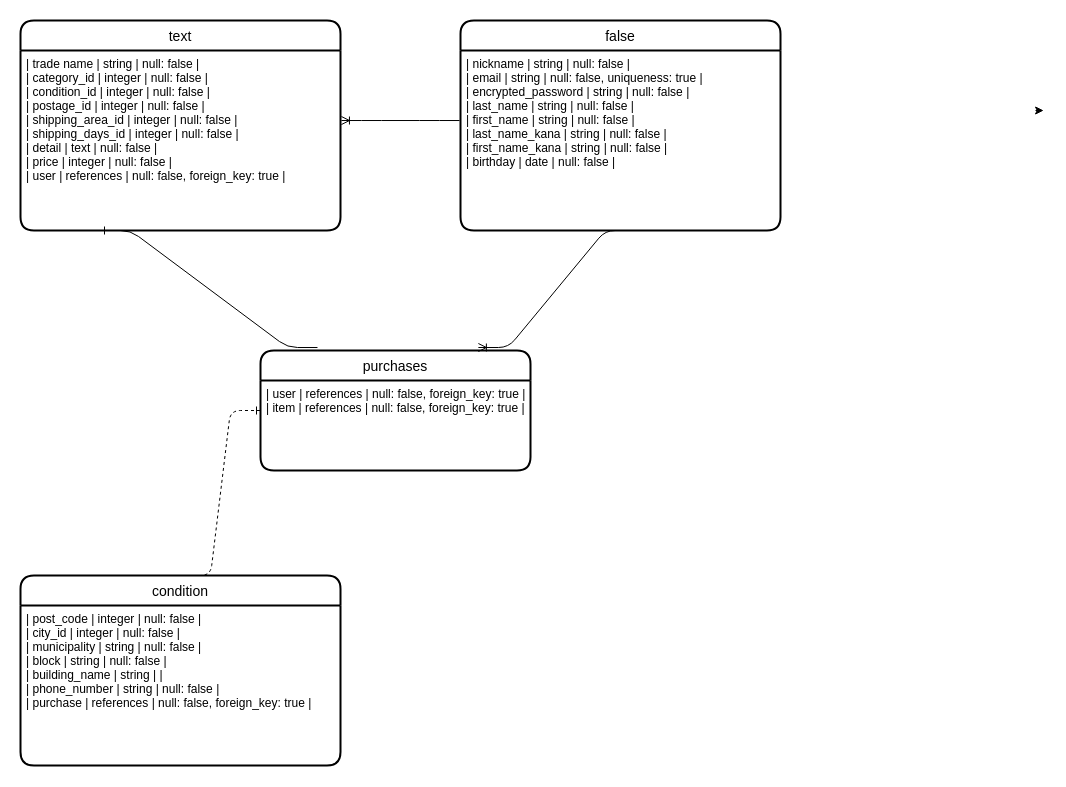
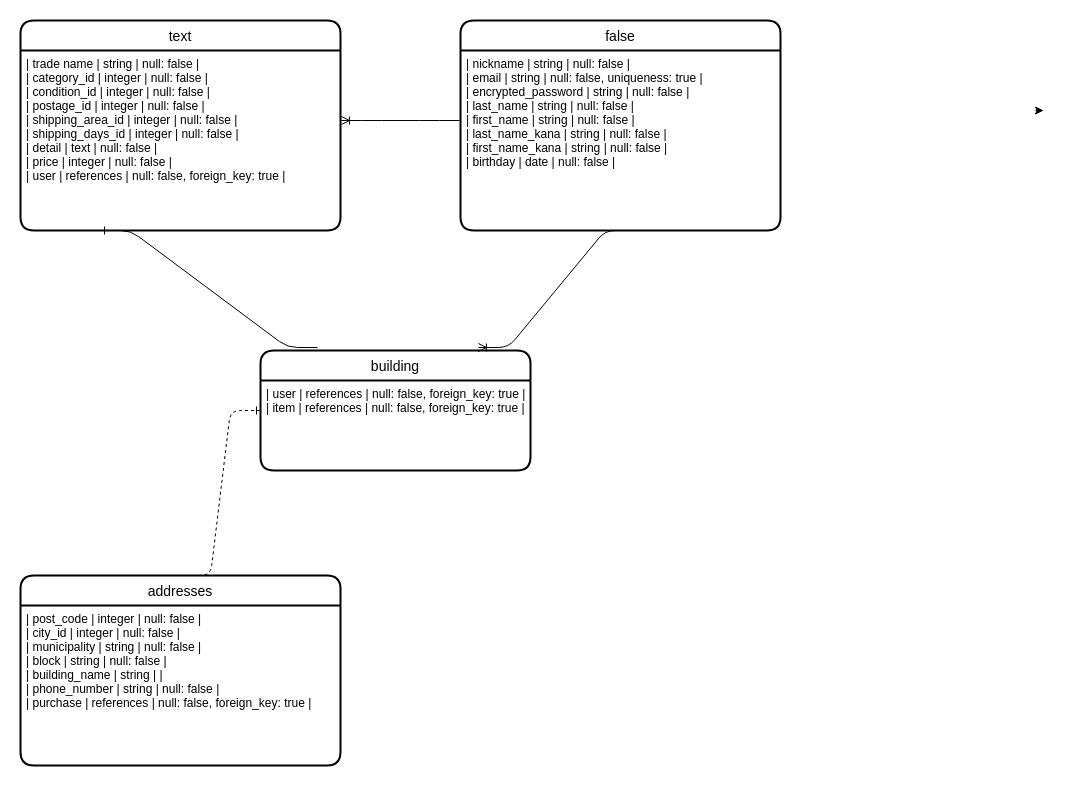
node "purchases": label "purchases" -> "building"
node "condition": label "condition" -> "addresses"
